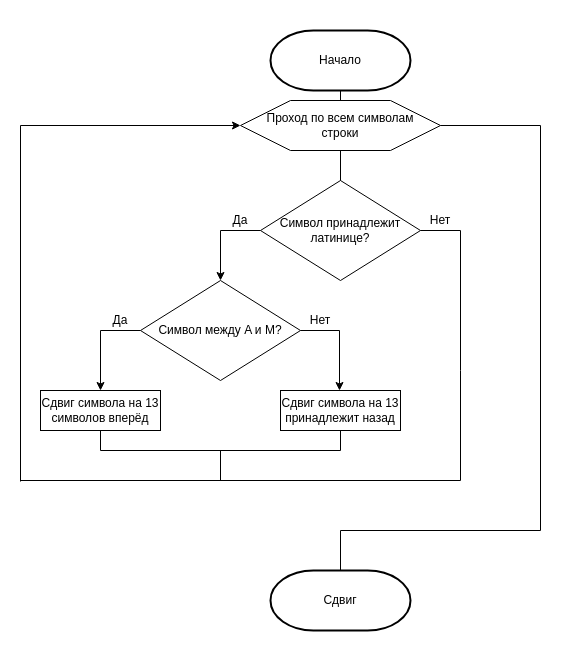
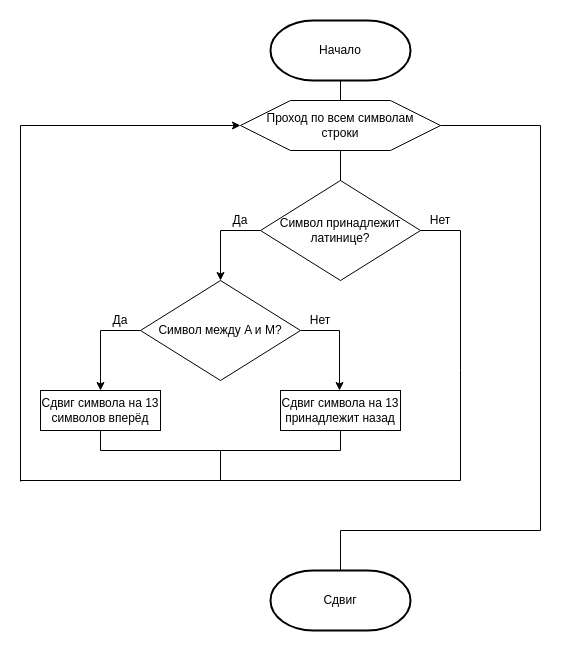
node "Начало": moved (341, 61) -> (341, 51)
